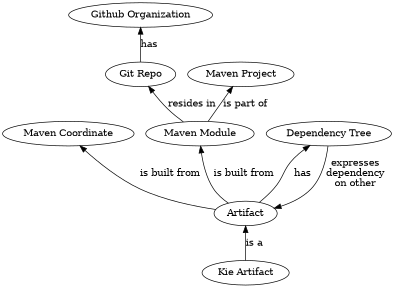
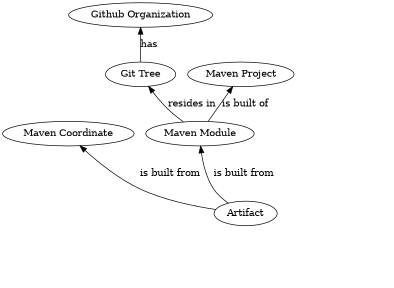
node "Git Repo": label "Git Repo" -> "Git Tree"
edge "Maven Module" -> "Maven Project": label "is part of" -> "is built of"
node "Dependency Tree": removed
node "Kie Artifact": removed
